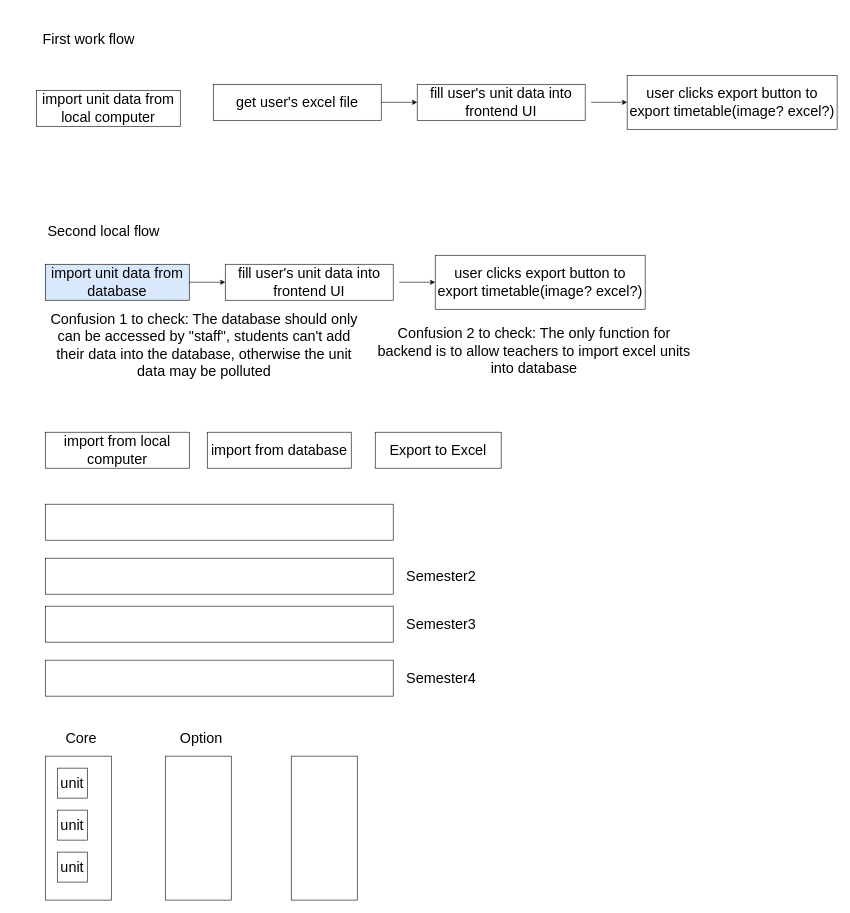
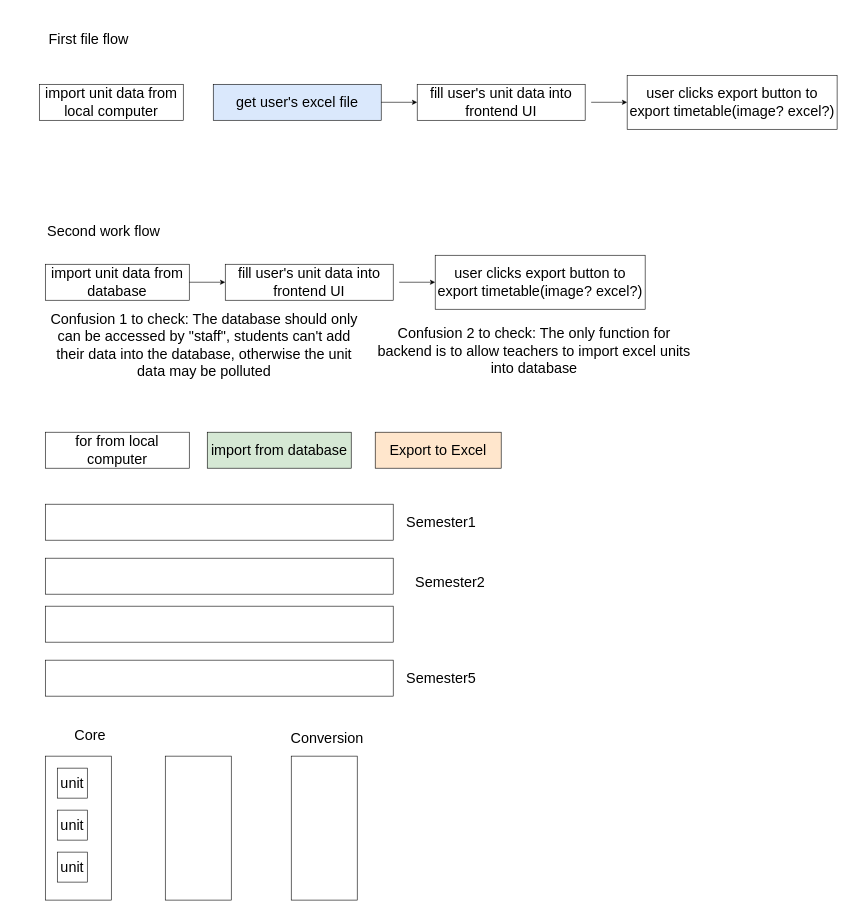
node "First work flow": label "First work flow" -> "First file flow"
node "get user's excel file": fillcolor #ffffff -> #dae8fc
node "import unit data from local computer": moved (108, 108) -> (111, 102)
node "Second local flow": label "Second local flow" -> "Second work flow"
node "import unit data from database": fillcolor #dae8fc -> #ffffff
node "import from local computer": label "import from local computer" -> "for from local computer"
node "import from database": fillcolor #ffffff -> #d5e8d4
node "Export to Excel": fillcolor #ffffff -> #ffe6cc
node "Semester1": added
node "Semester2": moved (441, 576) -> (450, 582)
node "Semester3": removed
node "Semester4": label "Semester4" -> "Semester5"
node "Core": moved (81, 738) -> (90, 735)
node "Option": removed
node "Conversion": added
